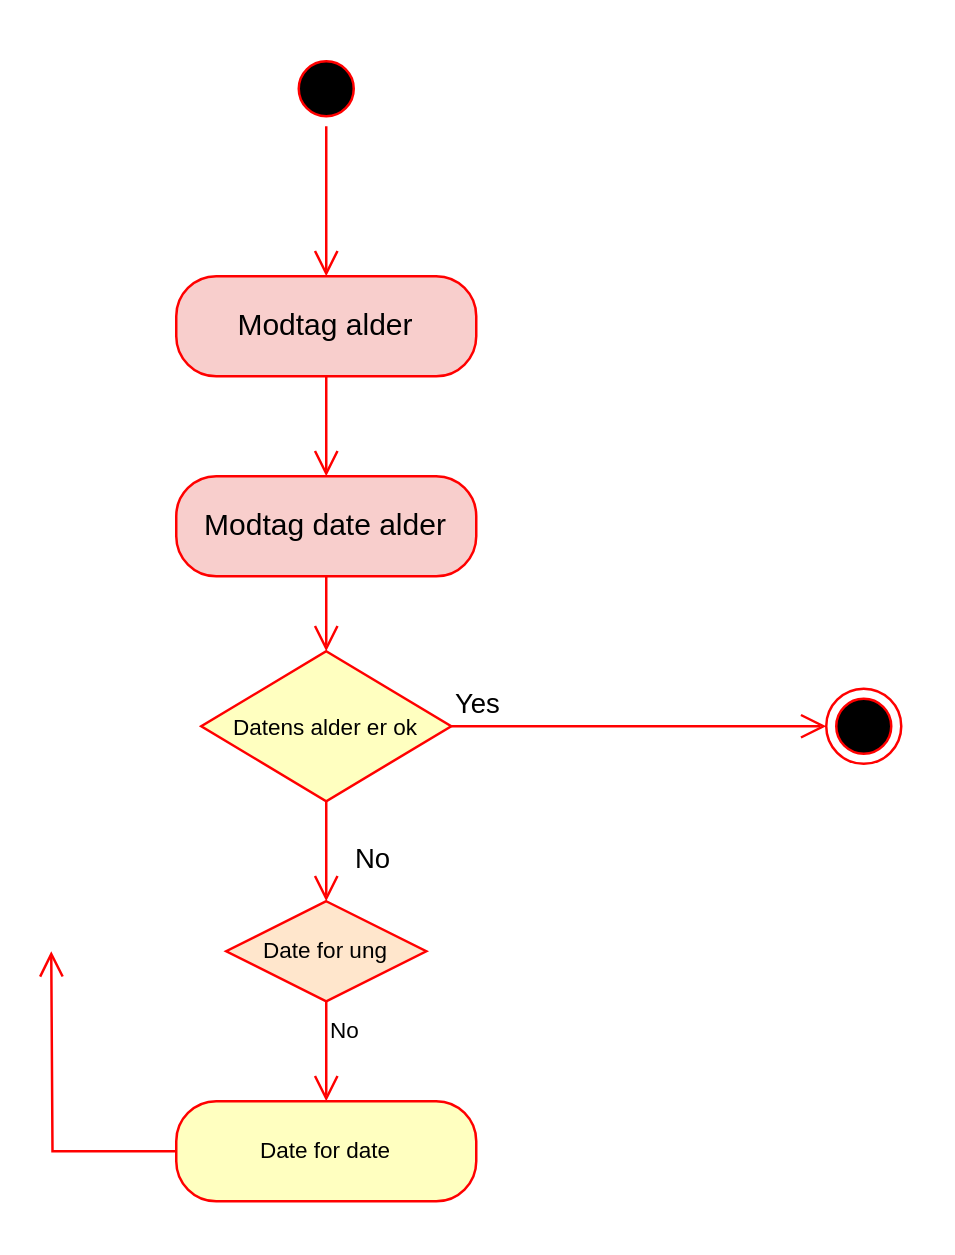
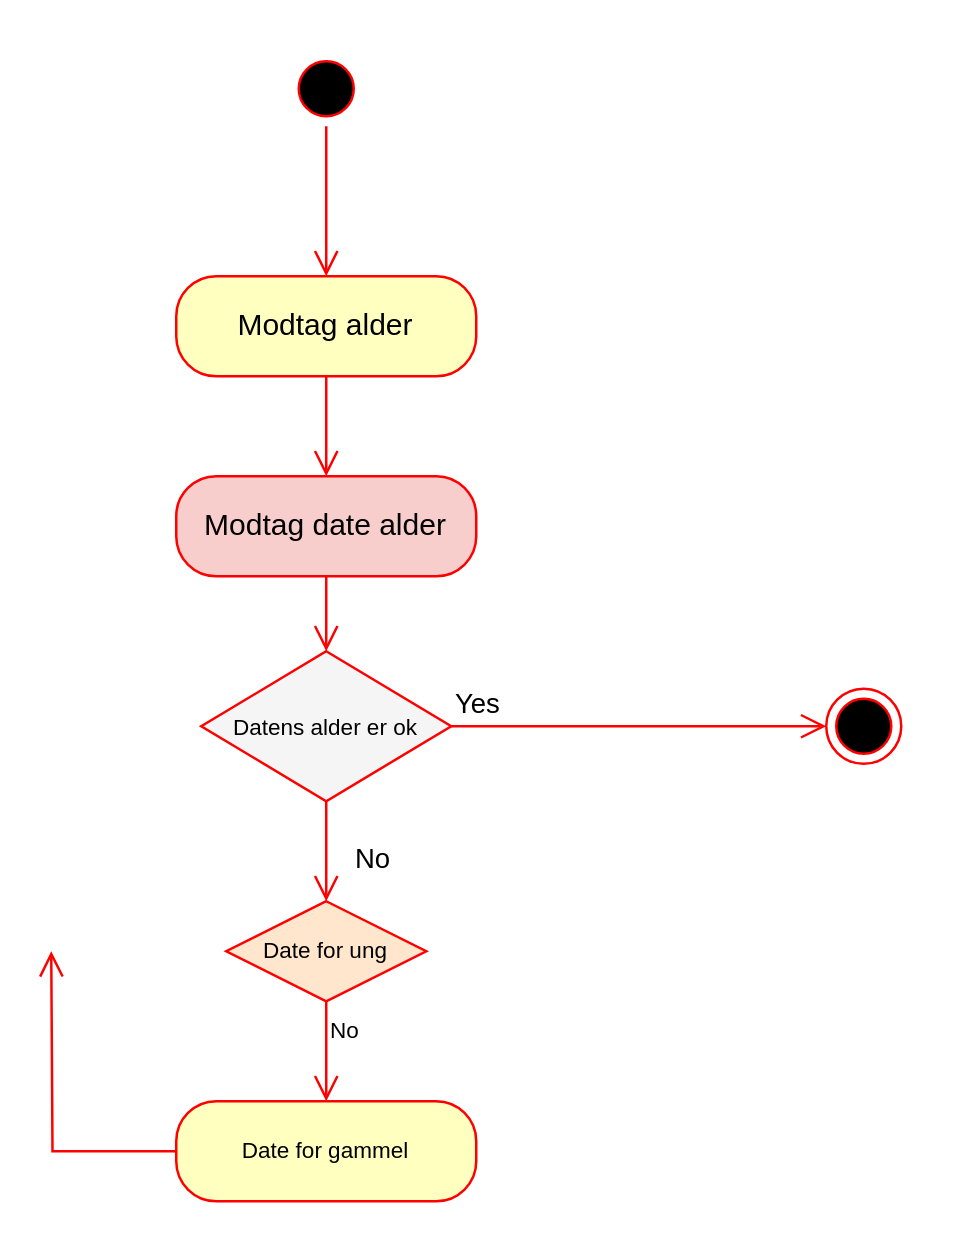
node "Modtag alder": fillcolor #f8cecc -> #ffffc0
node "Datens alder er ok": fillcolor #ffffc0 -> #f5f5f5
node "Date for date": label "Date for date" -> "Date for gammel"
